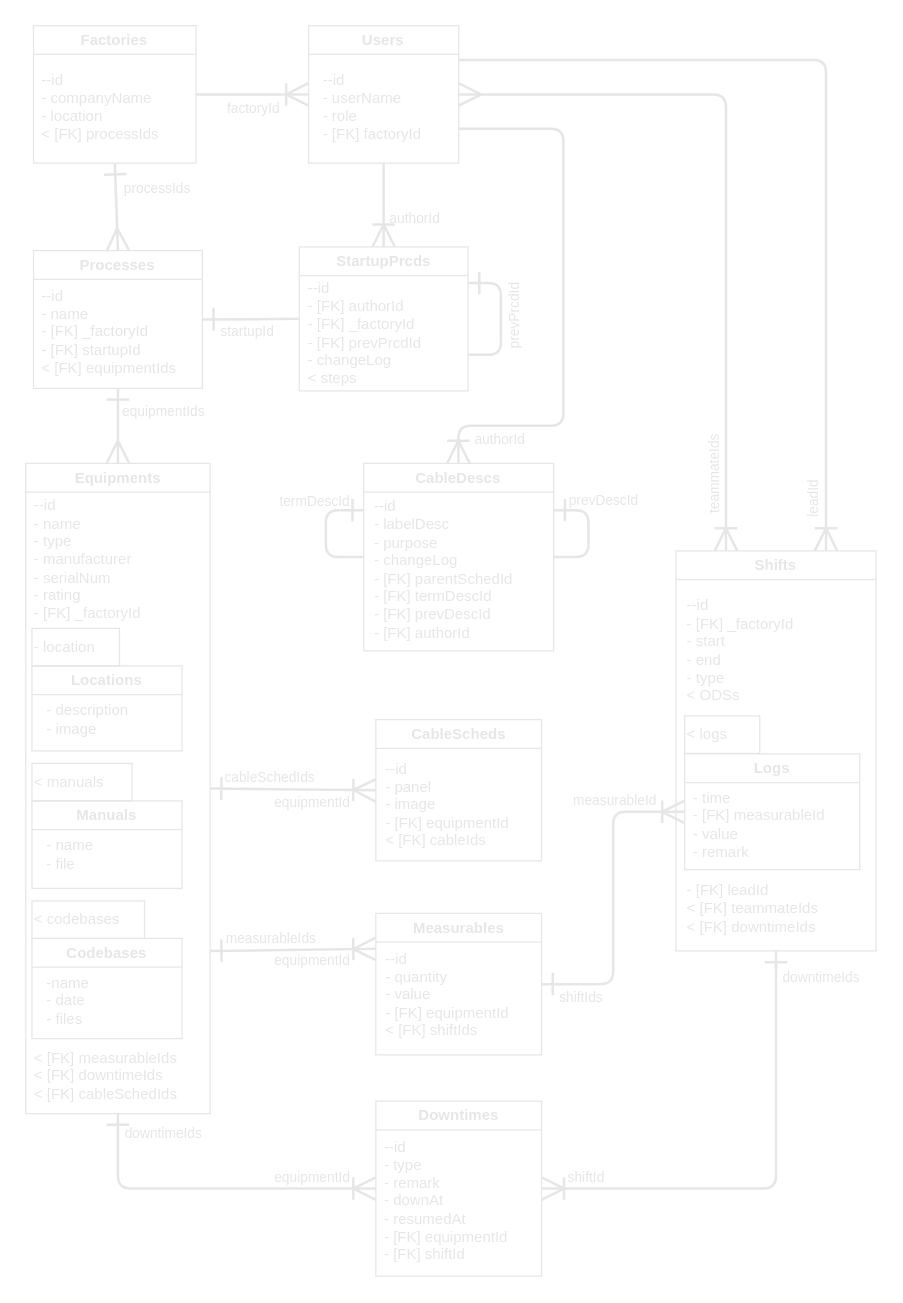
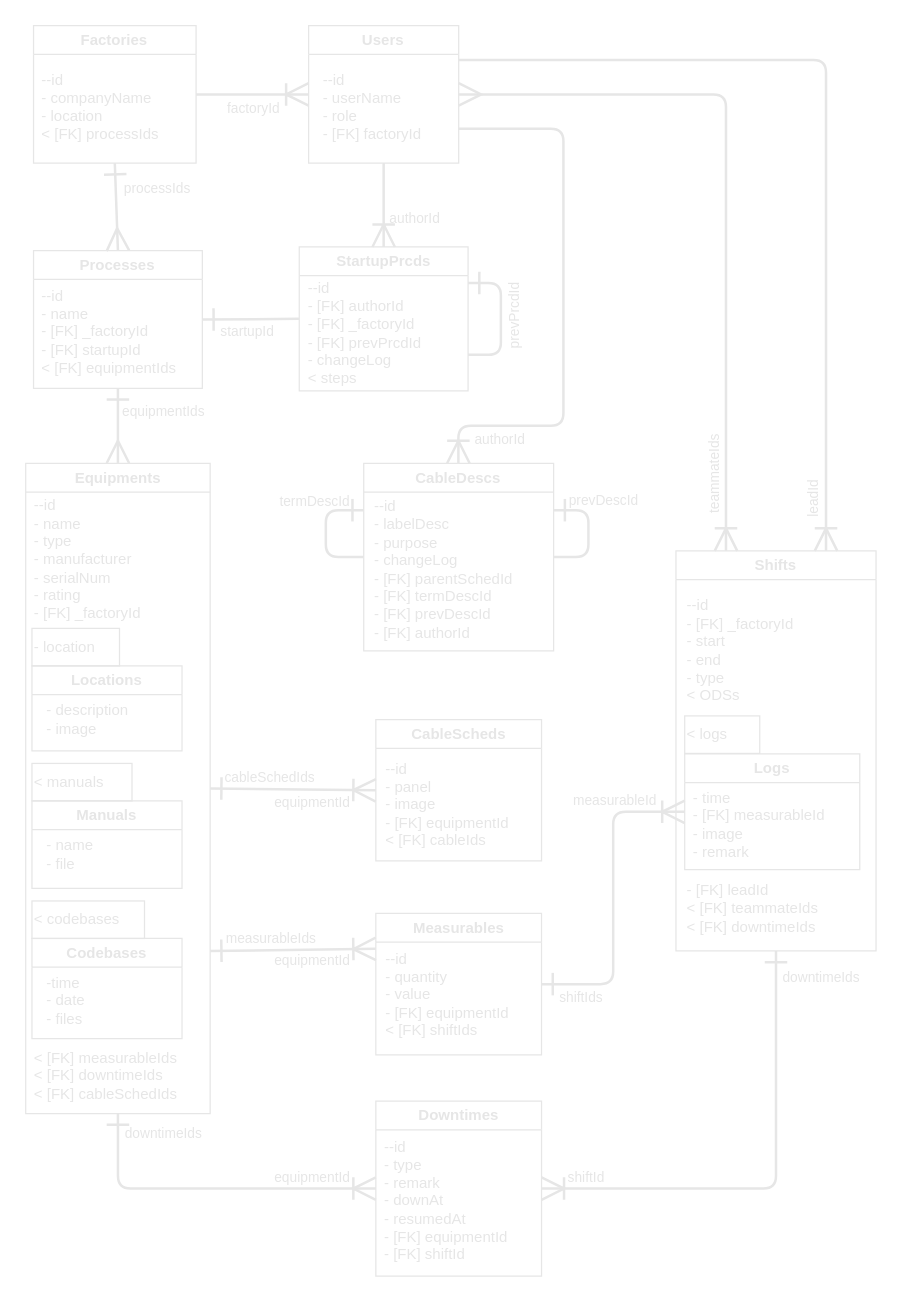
node "- time - [FK] measurableId - value - remark": label "- time - [FK] measurableId - value - remark" -> "- time - [FK] measurableId - image - remark"
node "-name - date - files": label "-name - date - files" -> "-time - date - files"
